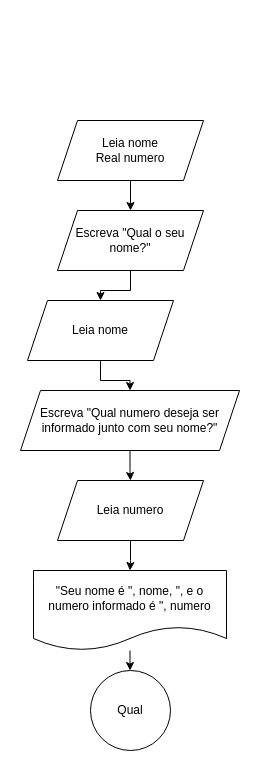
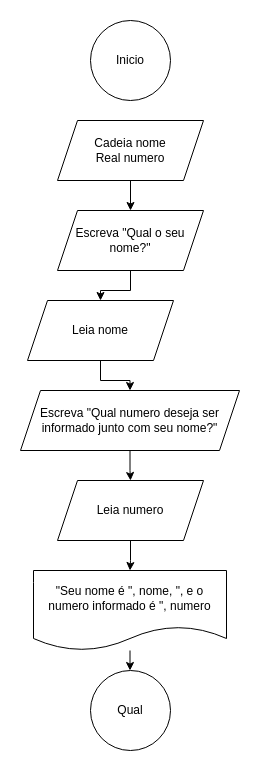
node "Inicio": added
node "Leia nome Real numero": label "Leia nome Real numero" -> "Cadeia nome Real numero"
